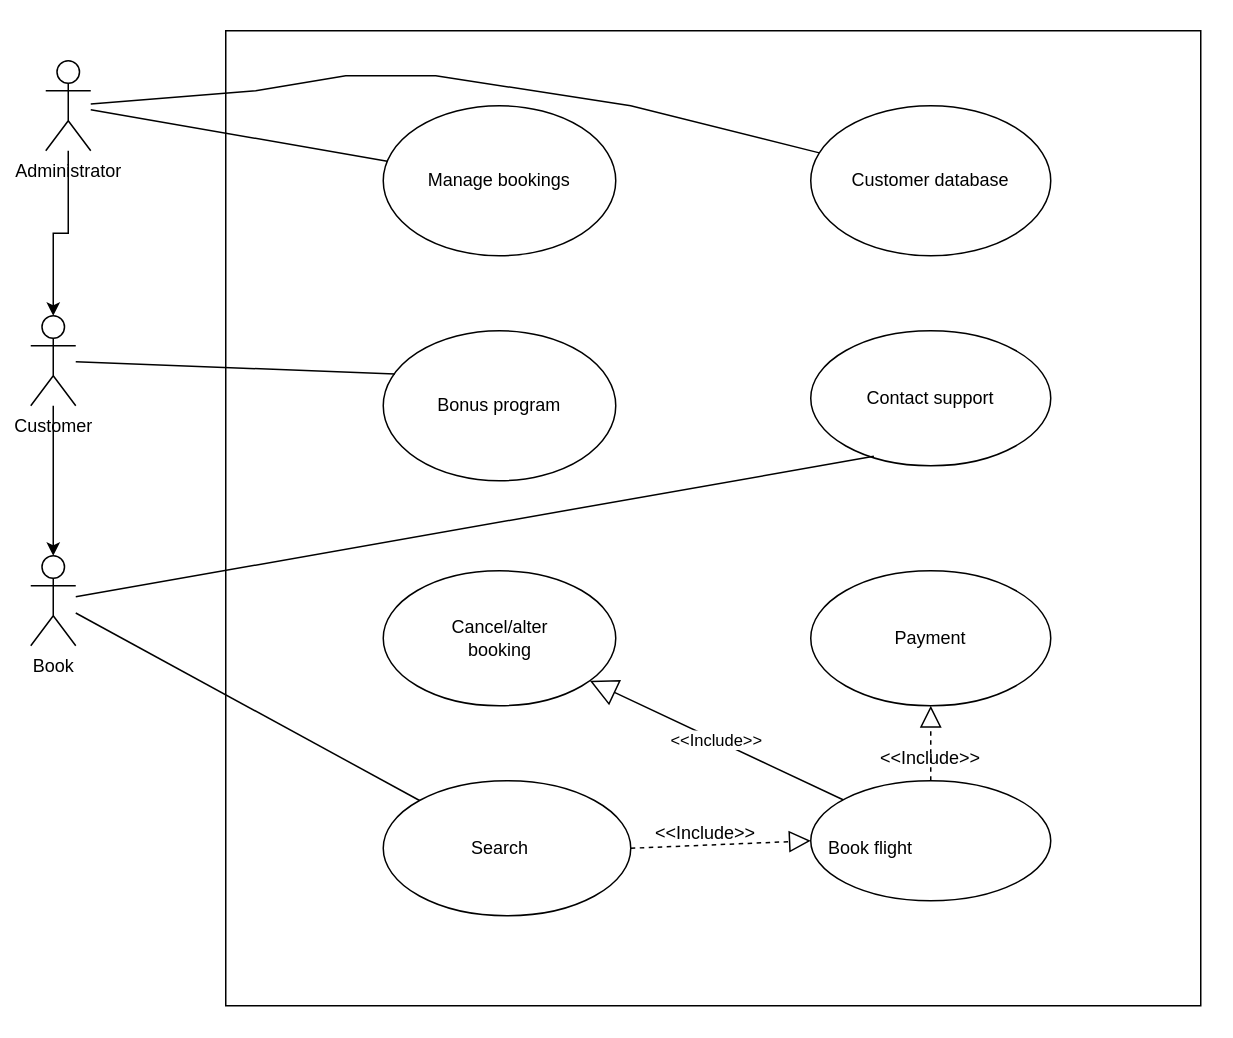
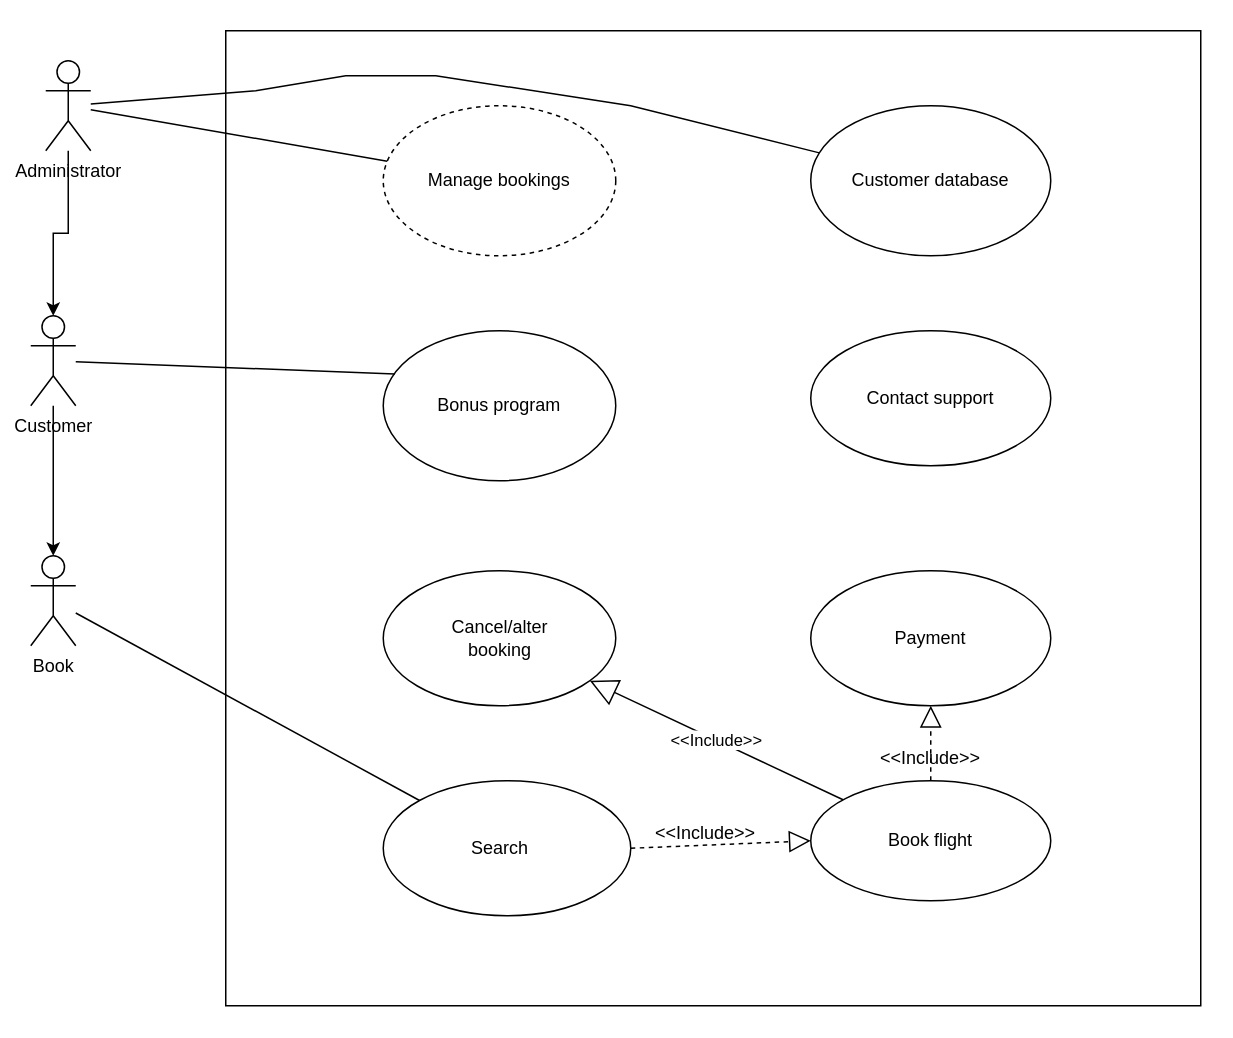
node "Manage bookings": style solid -> dashed
edge "Contact support" -- "Book": removed
node "Book flight": moved (871, 848) -> (931, 841)
